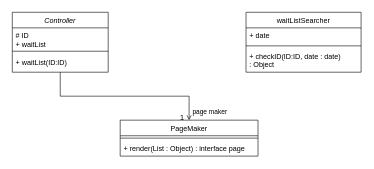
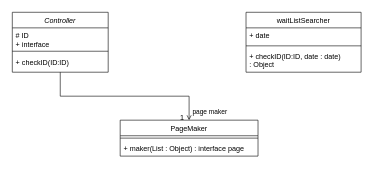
node "# ID + waitList": label "# ID + waitList" -> "# ID + interface"
node "+ waitList(ID:ID)": label "+ waitList(ID:ID)" -> "+ checkID(ID:ID)"
node "+ render(List : Object) : interface page": label "+ render(List : Object) : interface page" -> "+ maker(List : Object) : interface page"
